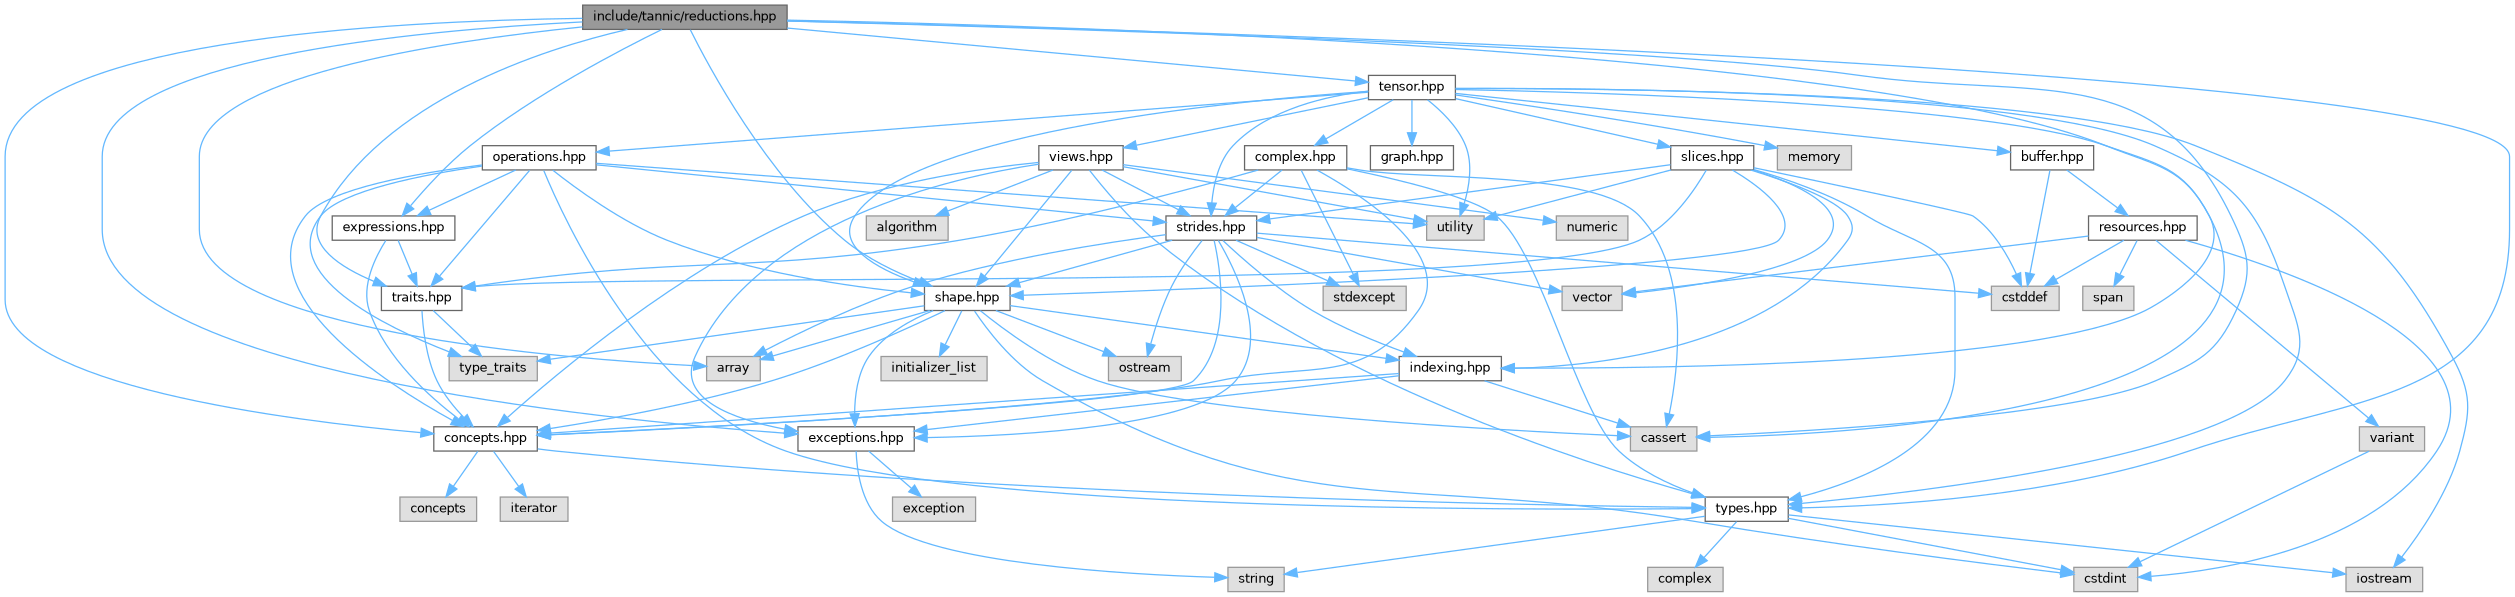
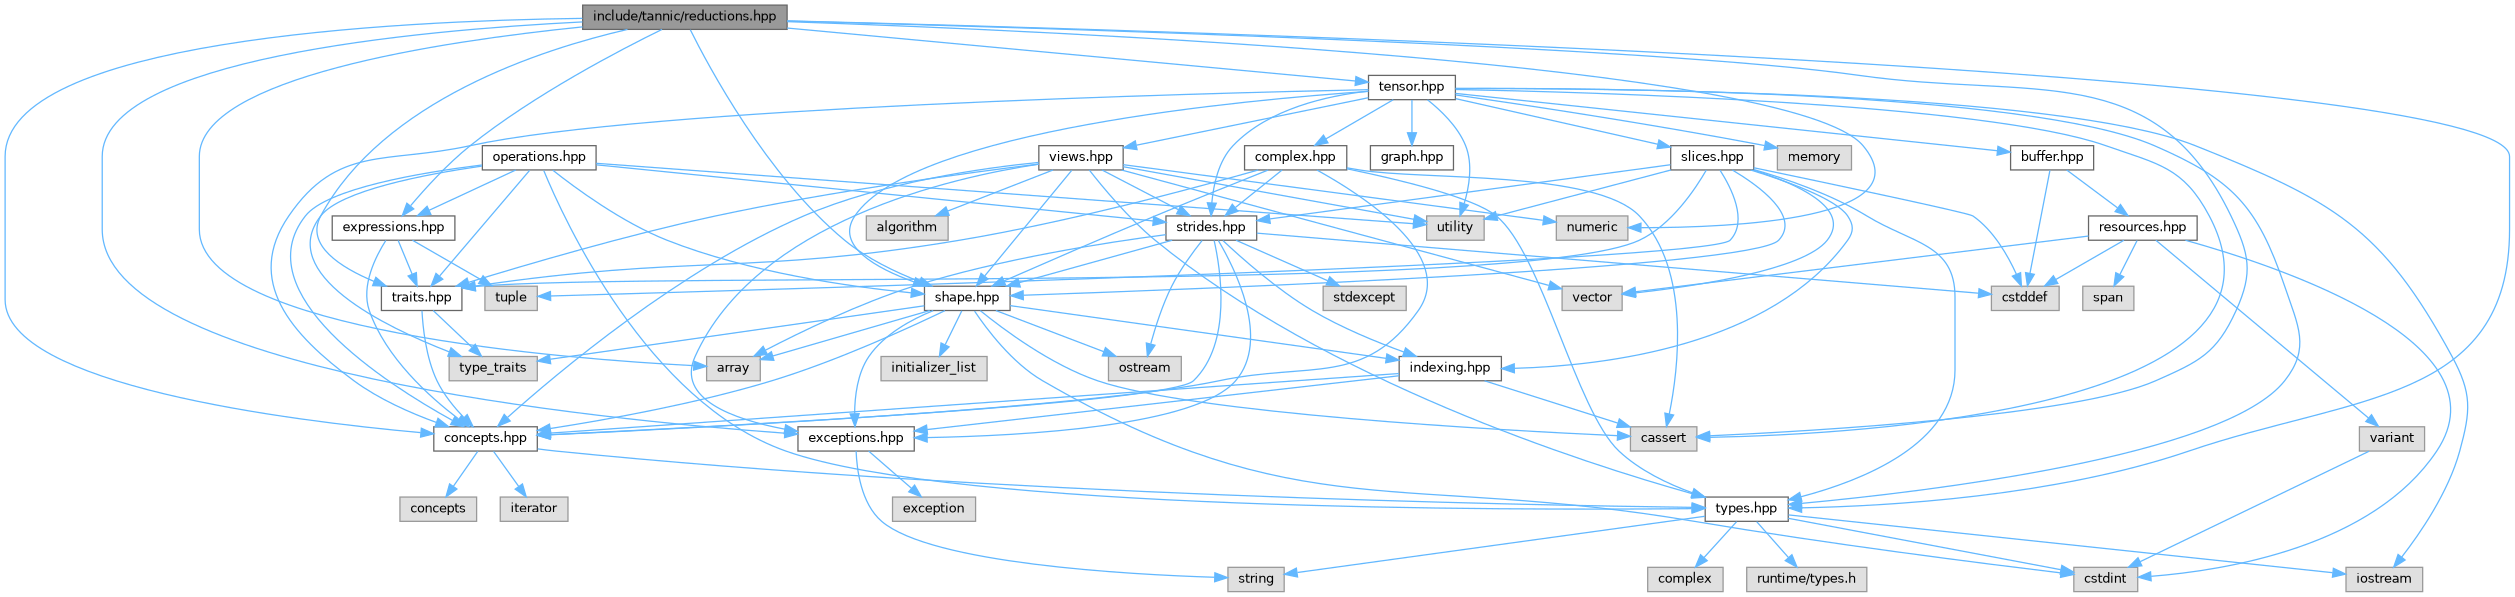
edge "include/tannic/reductions.hpp" -> "indexing.hpp": now "include/tannic/reductions.hpp" -> "numeric"
edge "tensor.hpp" -> "operations.hpp": now "tensor.hpp" -> "concepts.hpp"
edge "views.hpp" -> "traits.hpp": added
edge "complex.hpp" -> "stdexcept": now "complex.hpp" -> "shape.hpp"
edge "strides.hpp" -> "vector": now "views.hpp" -> "vector"
node "tuple": added
node "runtime/types.h": added
